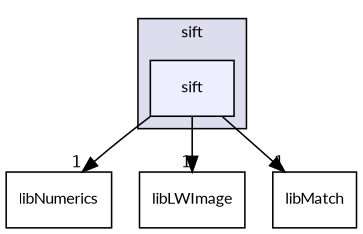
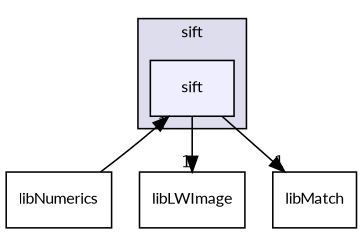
edge "sift" -> "libNumerics": reversed
